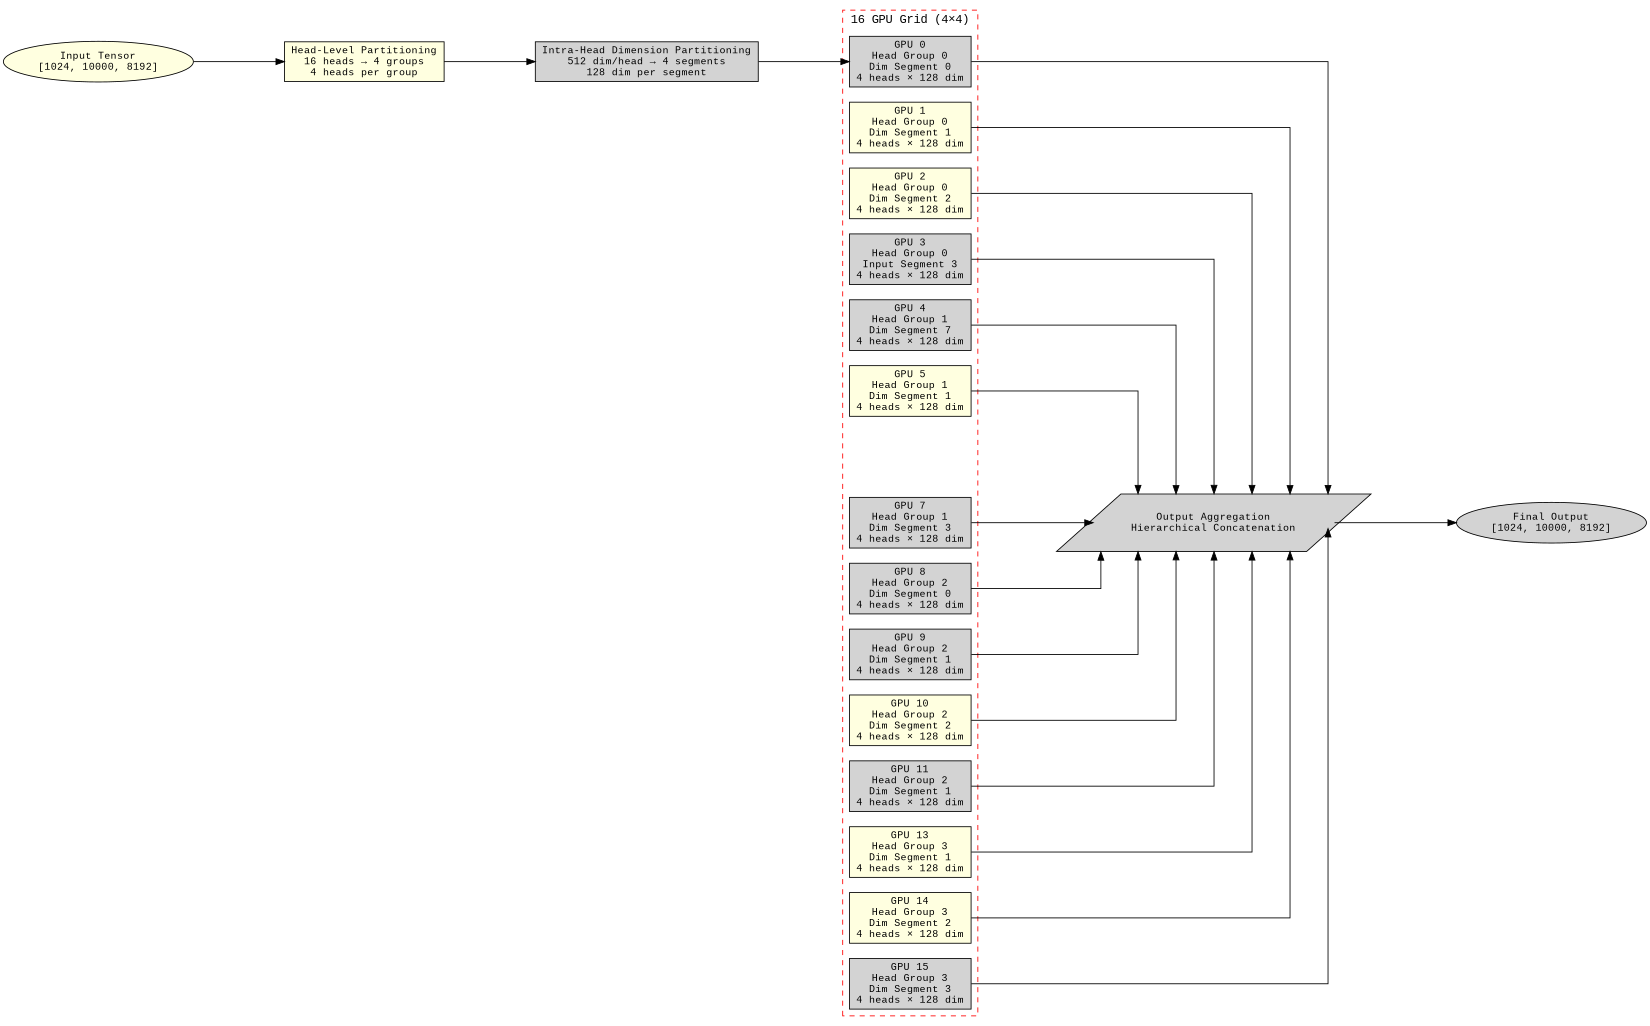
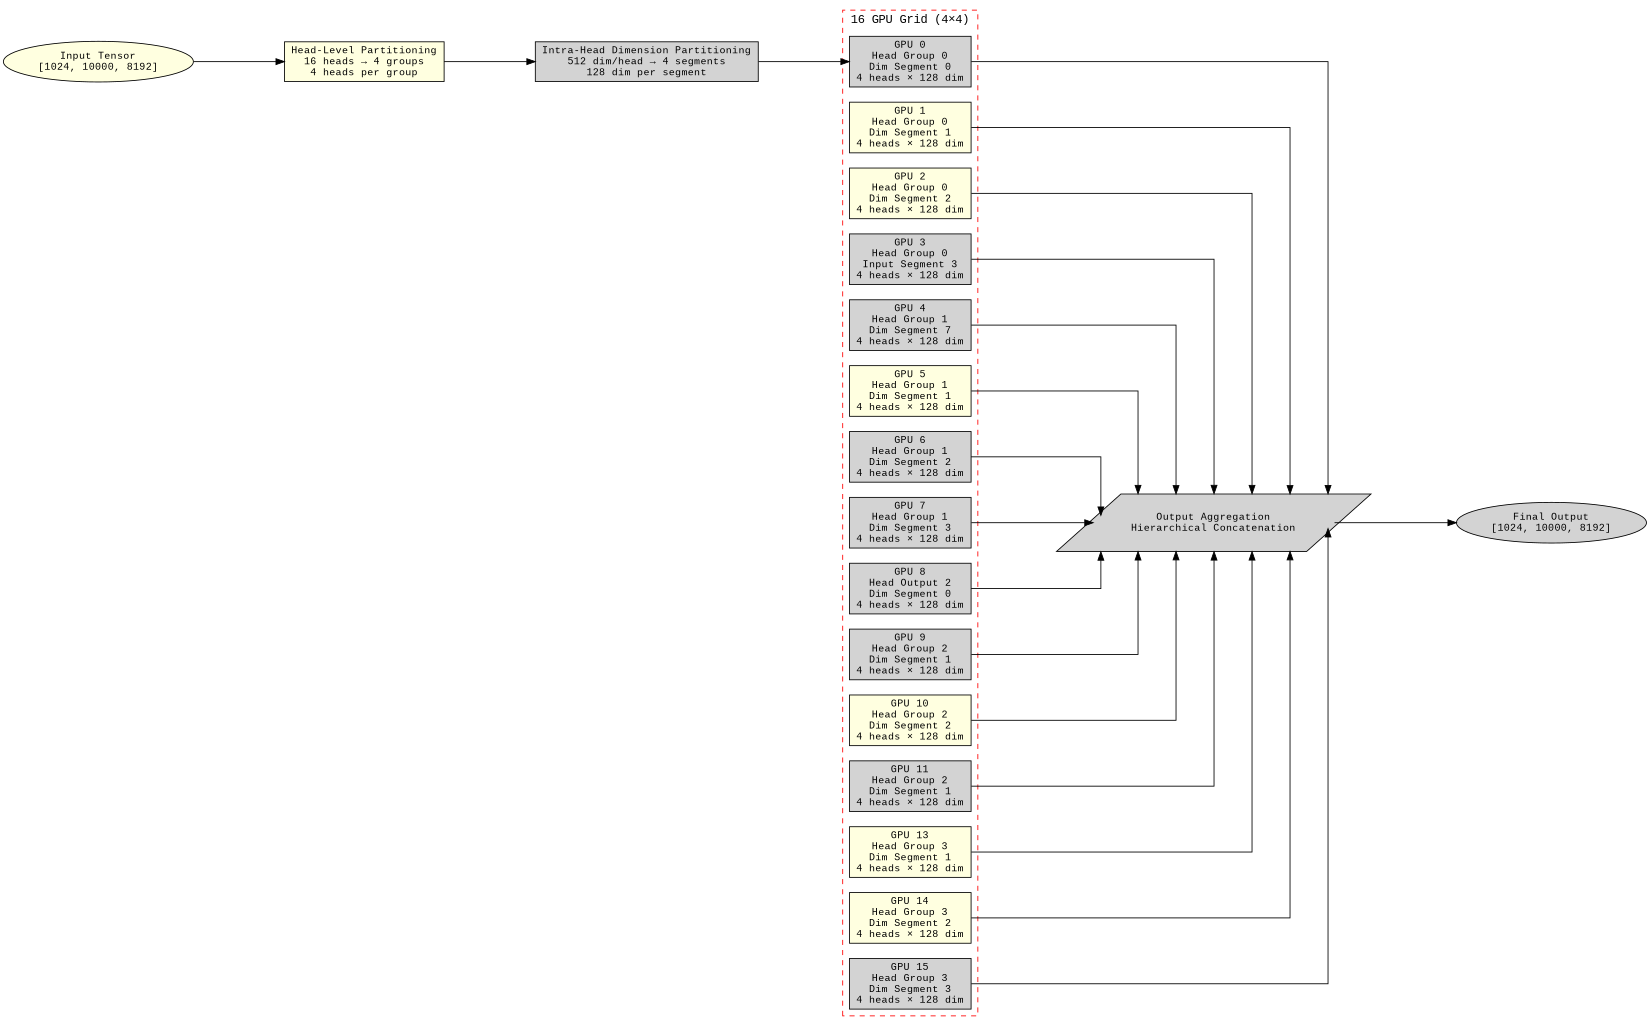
node "GPU 6 Head Group 1 Dim Segment 2 4 heads × 128 dim": added
node "GPU 8 Head Group 2 Dim Segment 0 4 heads × 128 dim": label "GPU 8 Head Group 2 Dim Segment 0 4 heads × 128 dim" -> "GPU 8 Head Output 2 Dim Segment 0 4 heads × 128 dim"
